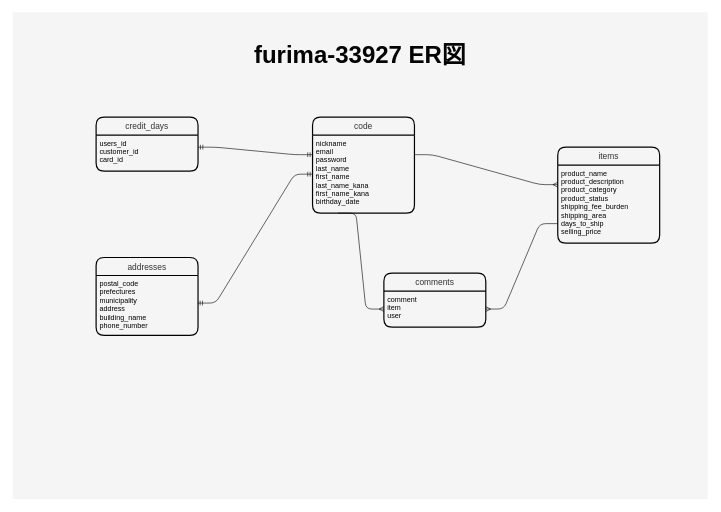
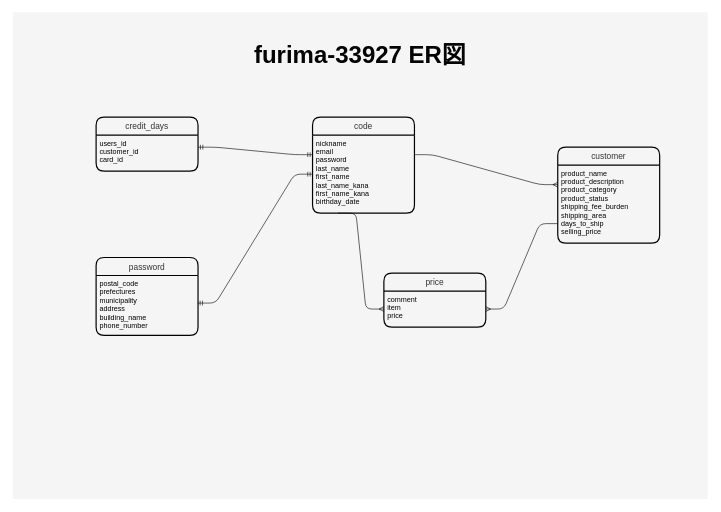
node "items": label "items" -> "customer"
node "addresses": label "addresses" -> "password"
node "comments": label "comments" -> "price"
node "comment item user": label "comment item user" -> "comment item price"
